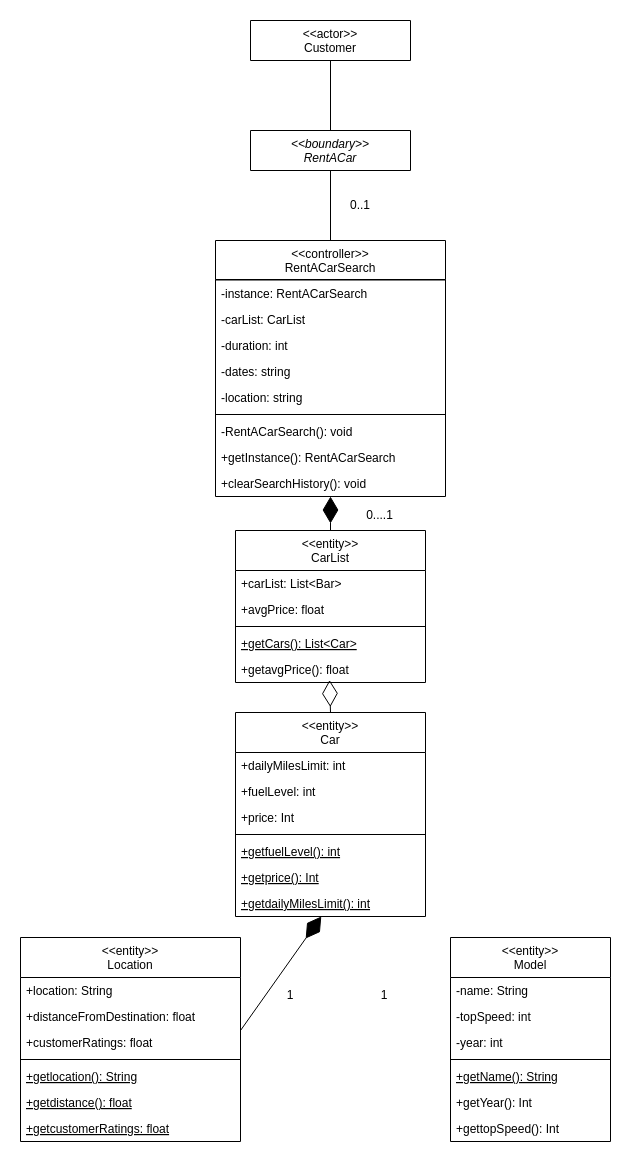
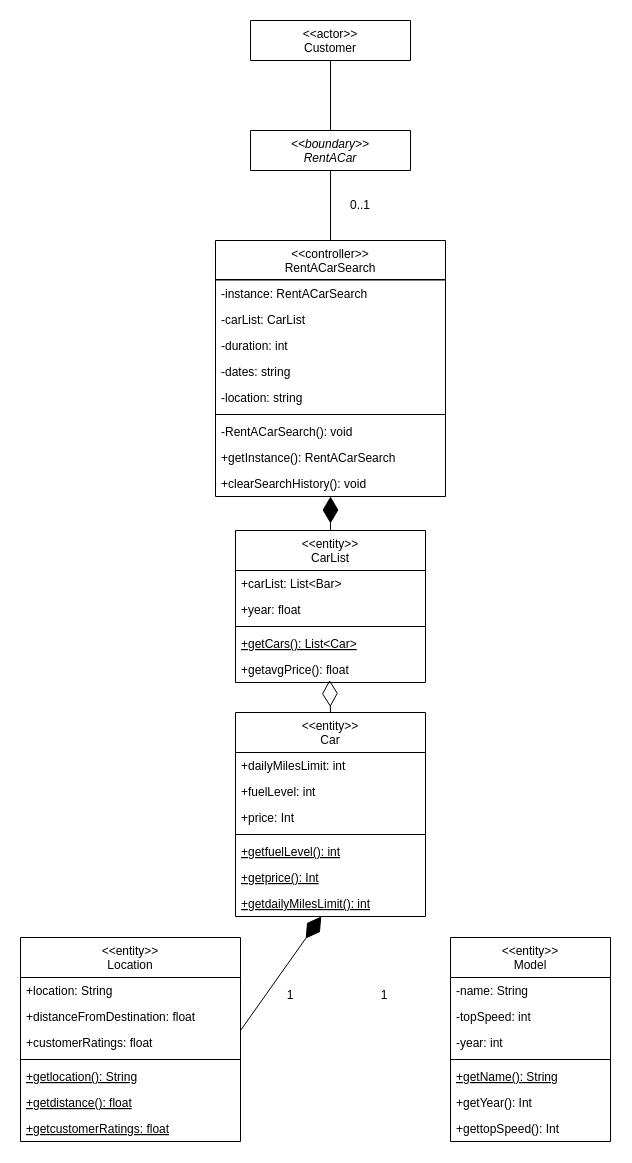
node "0....1": removed
node "+avgPrice: float": label "+avgPrice: float" -> "+year: float"
